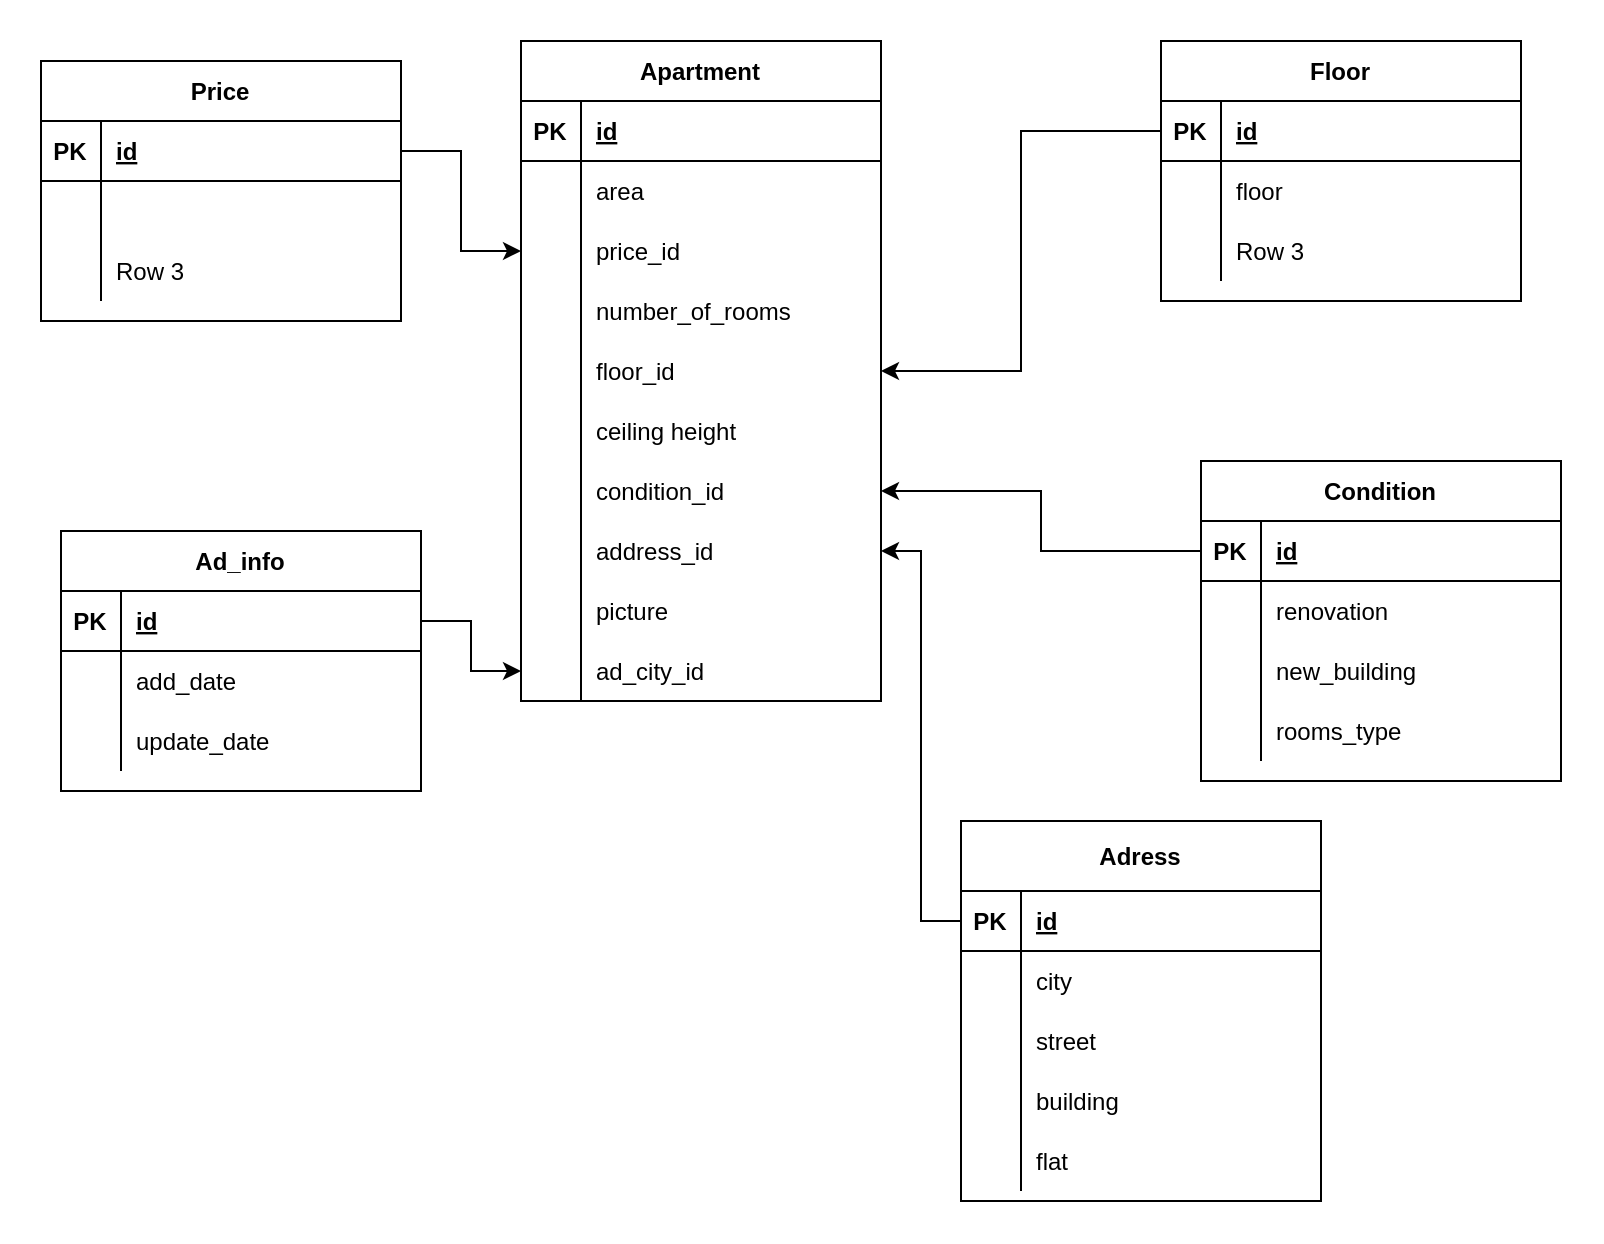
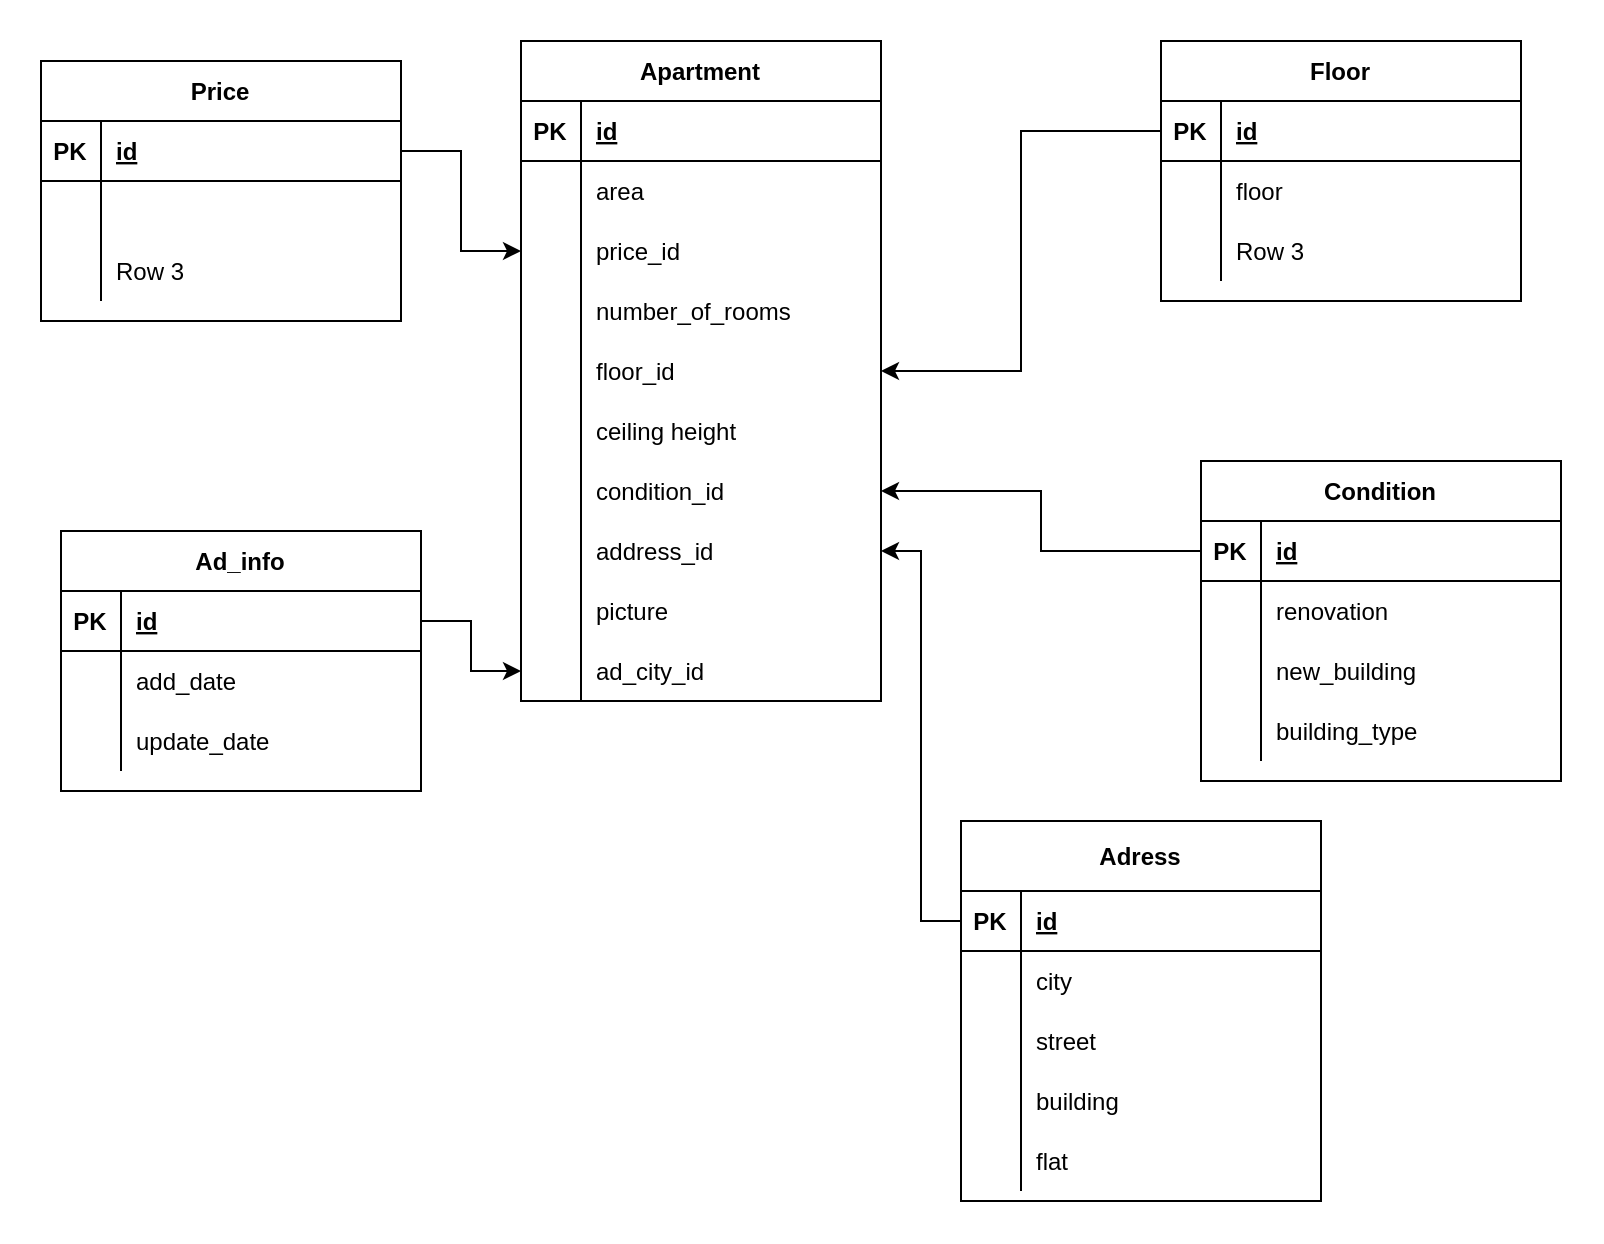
node "rooms_type": label "rooms_type" -> "building_type"
